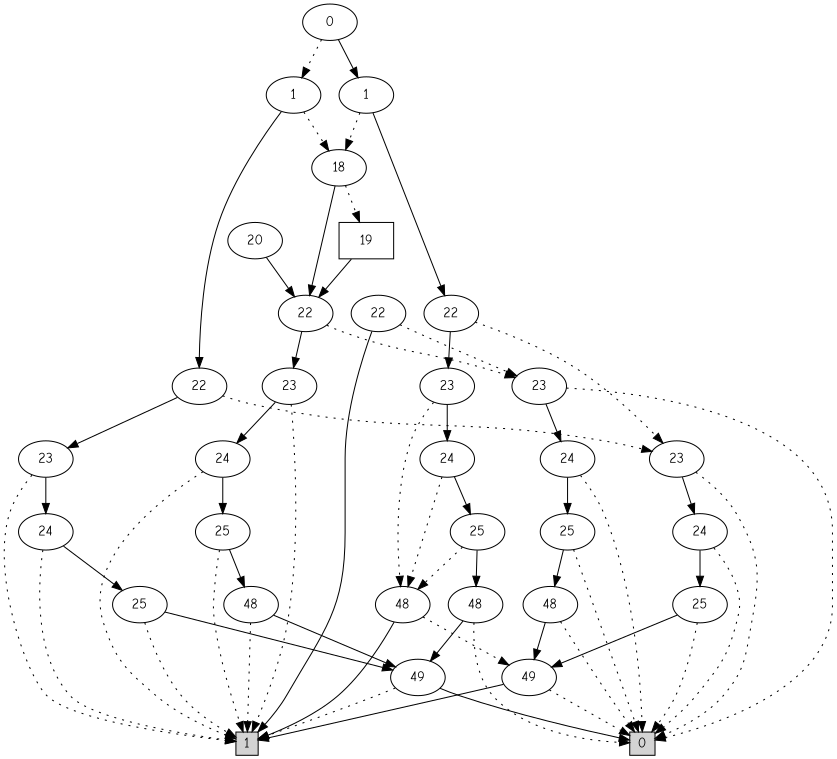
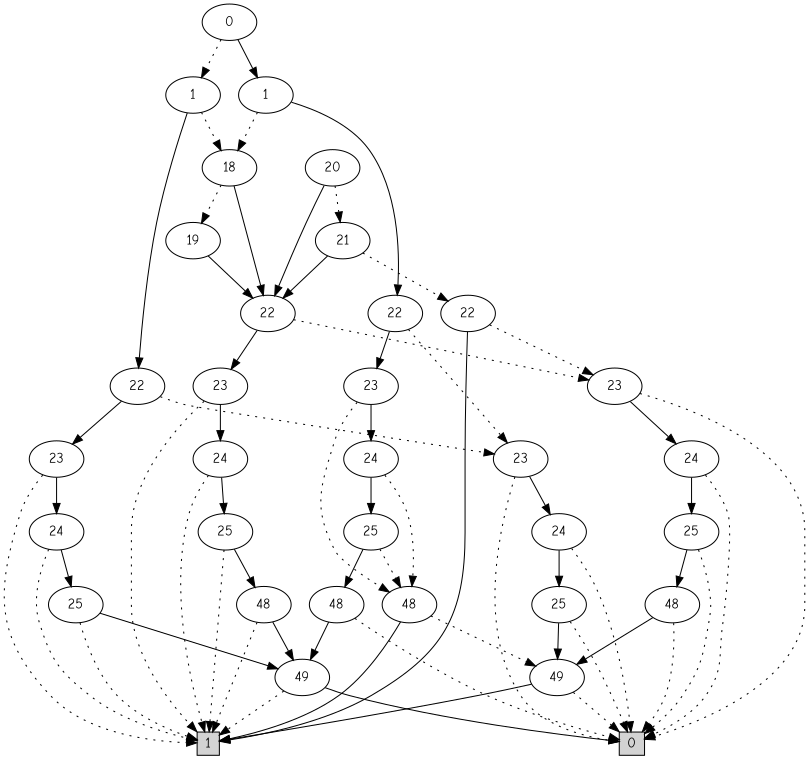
node "21": added
node "19": shape box -> ellipse
